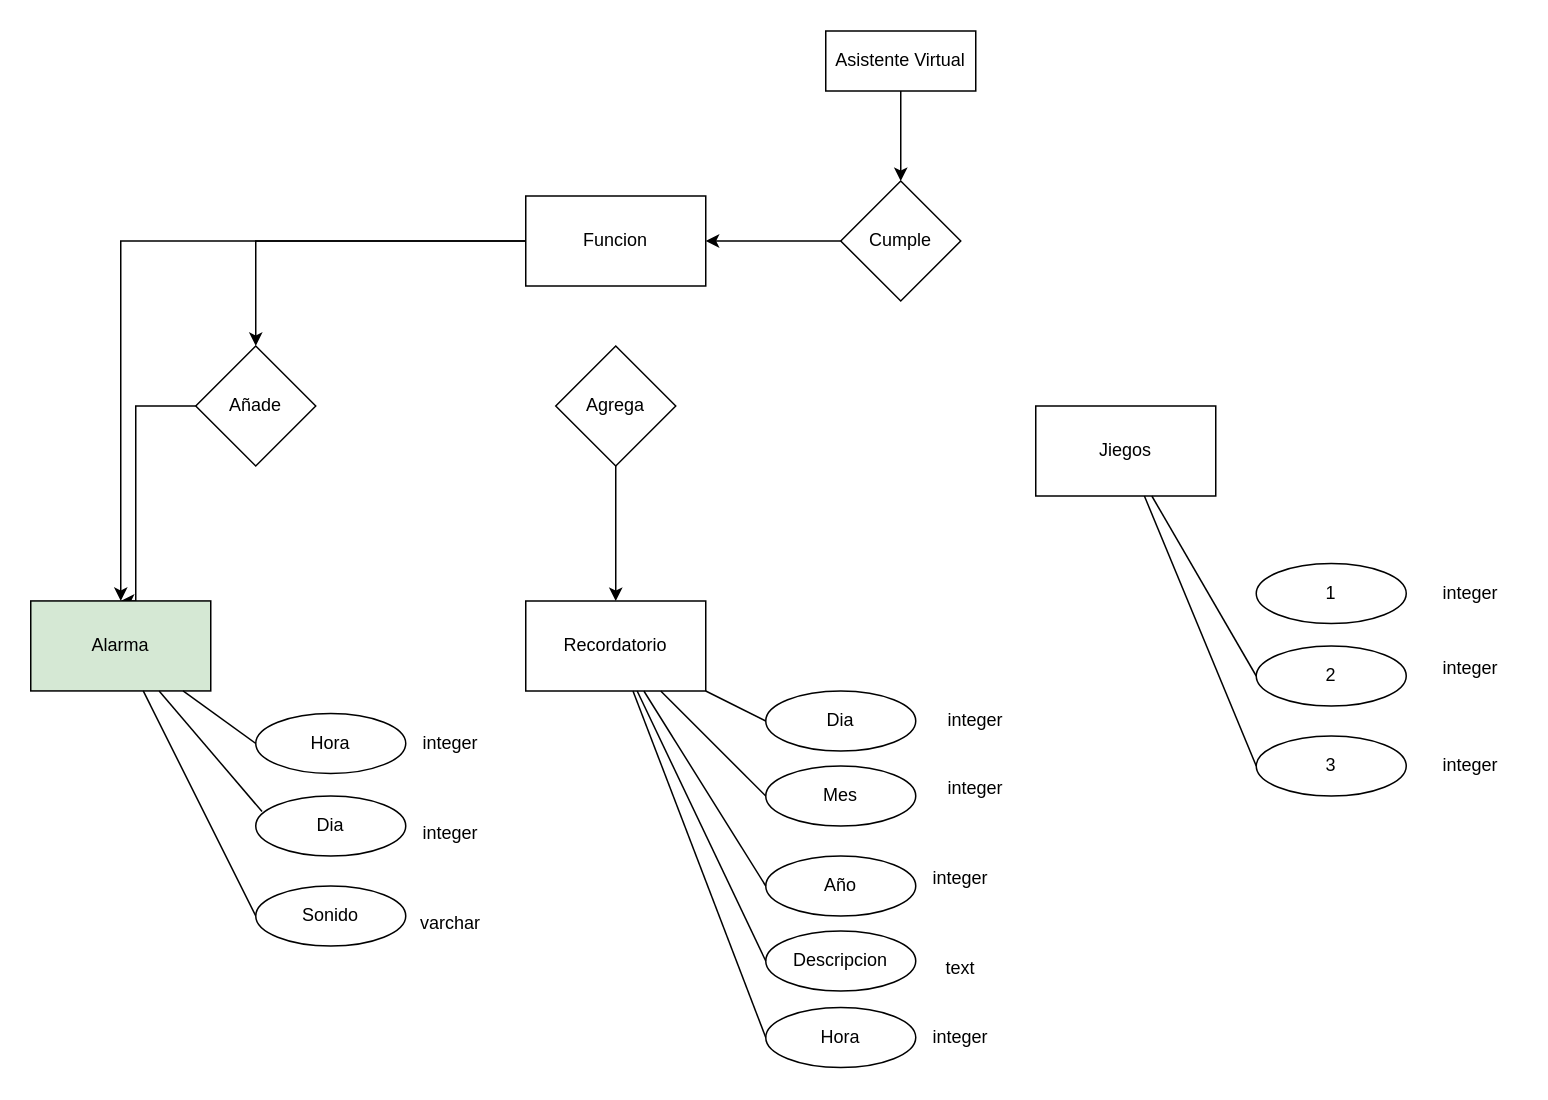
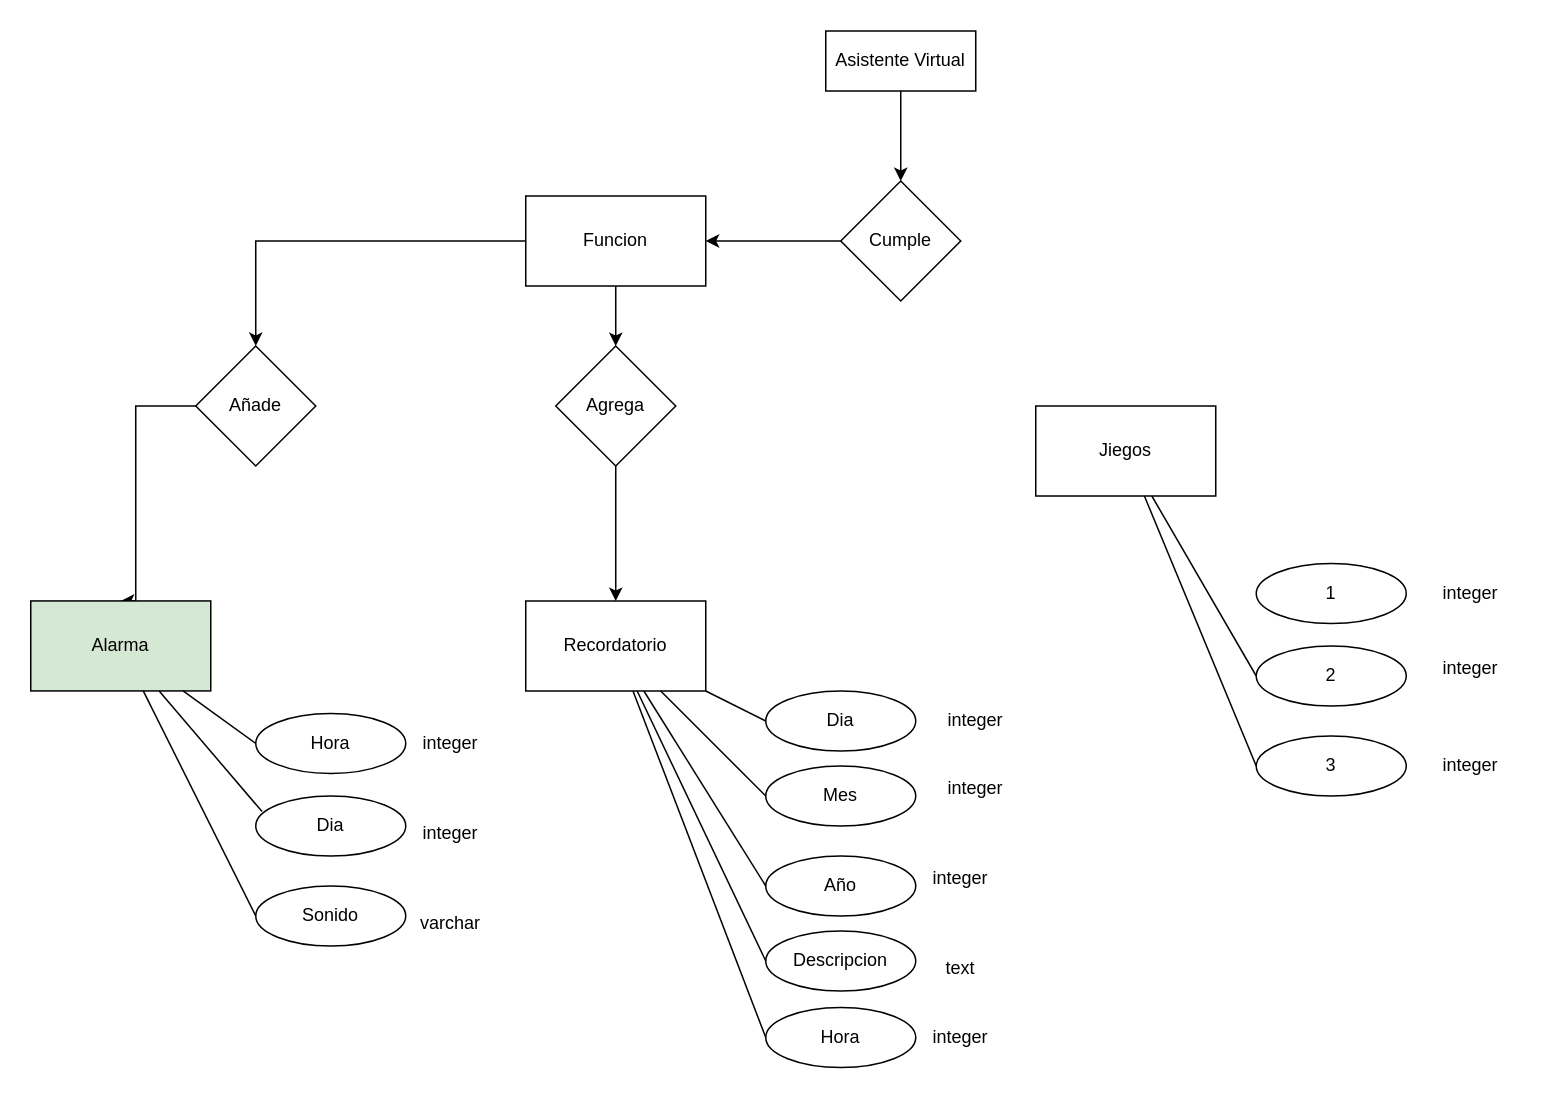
edge "Funcion" -> "Alarma": now "Funcion" -> "Agrega"
